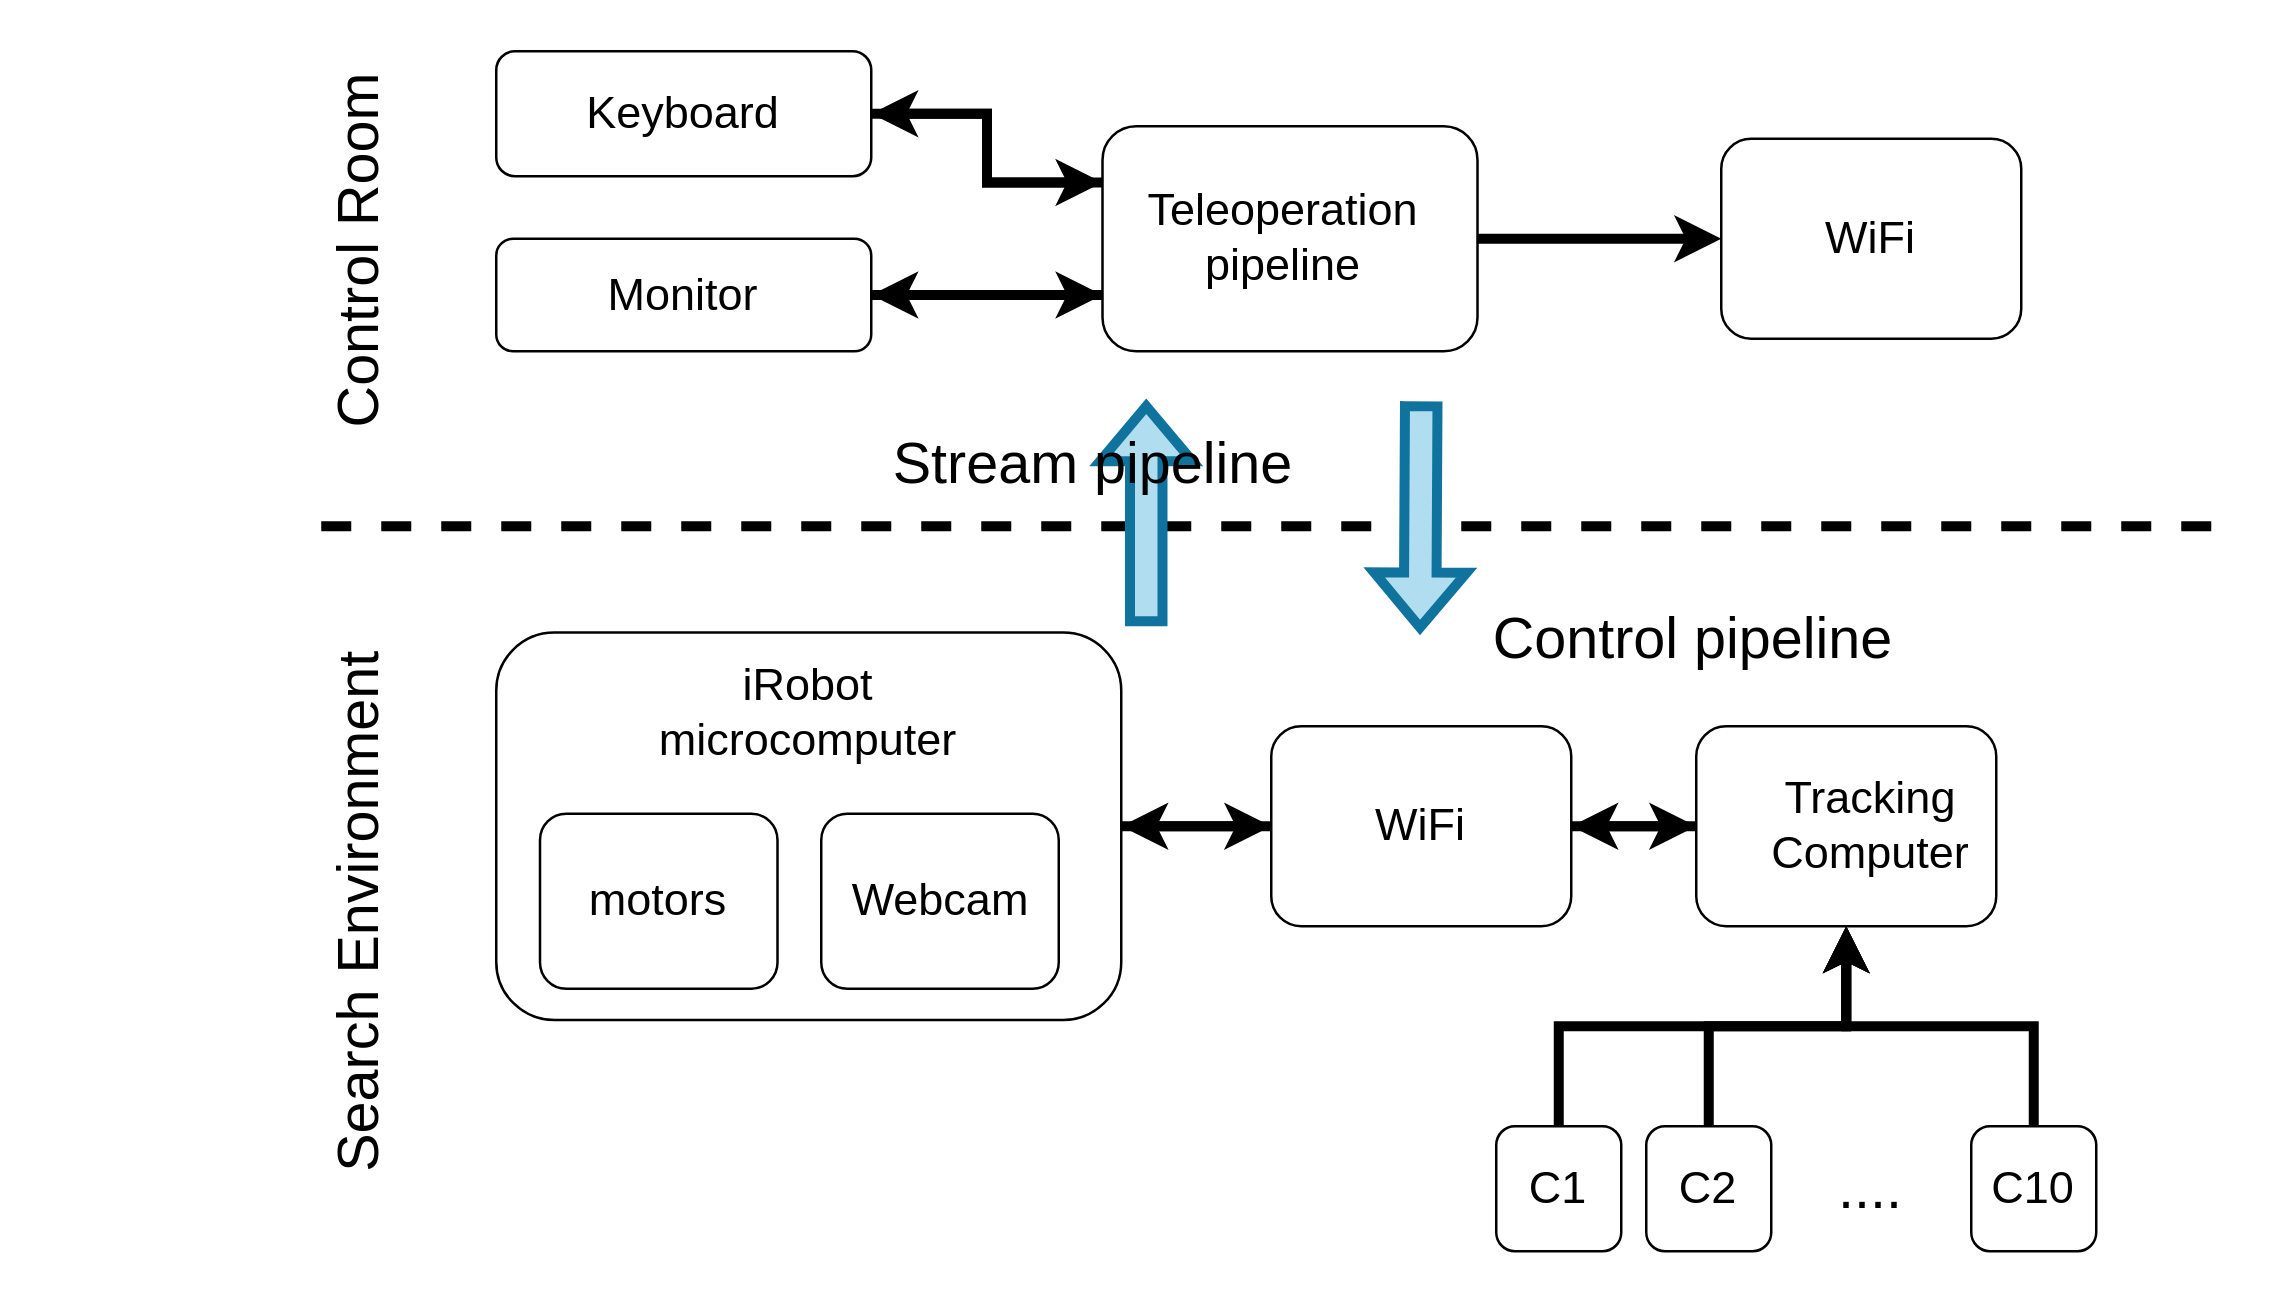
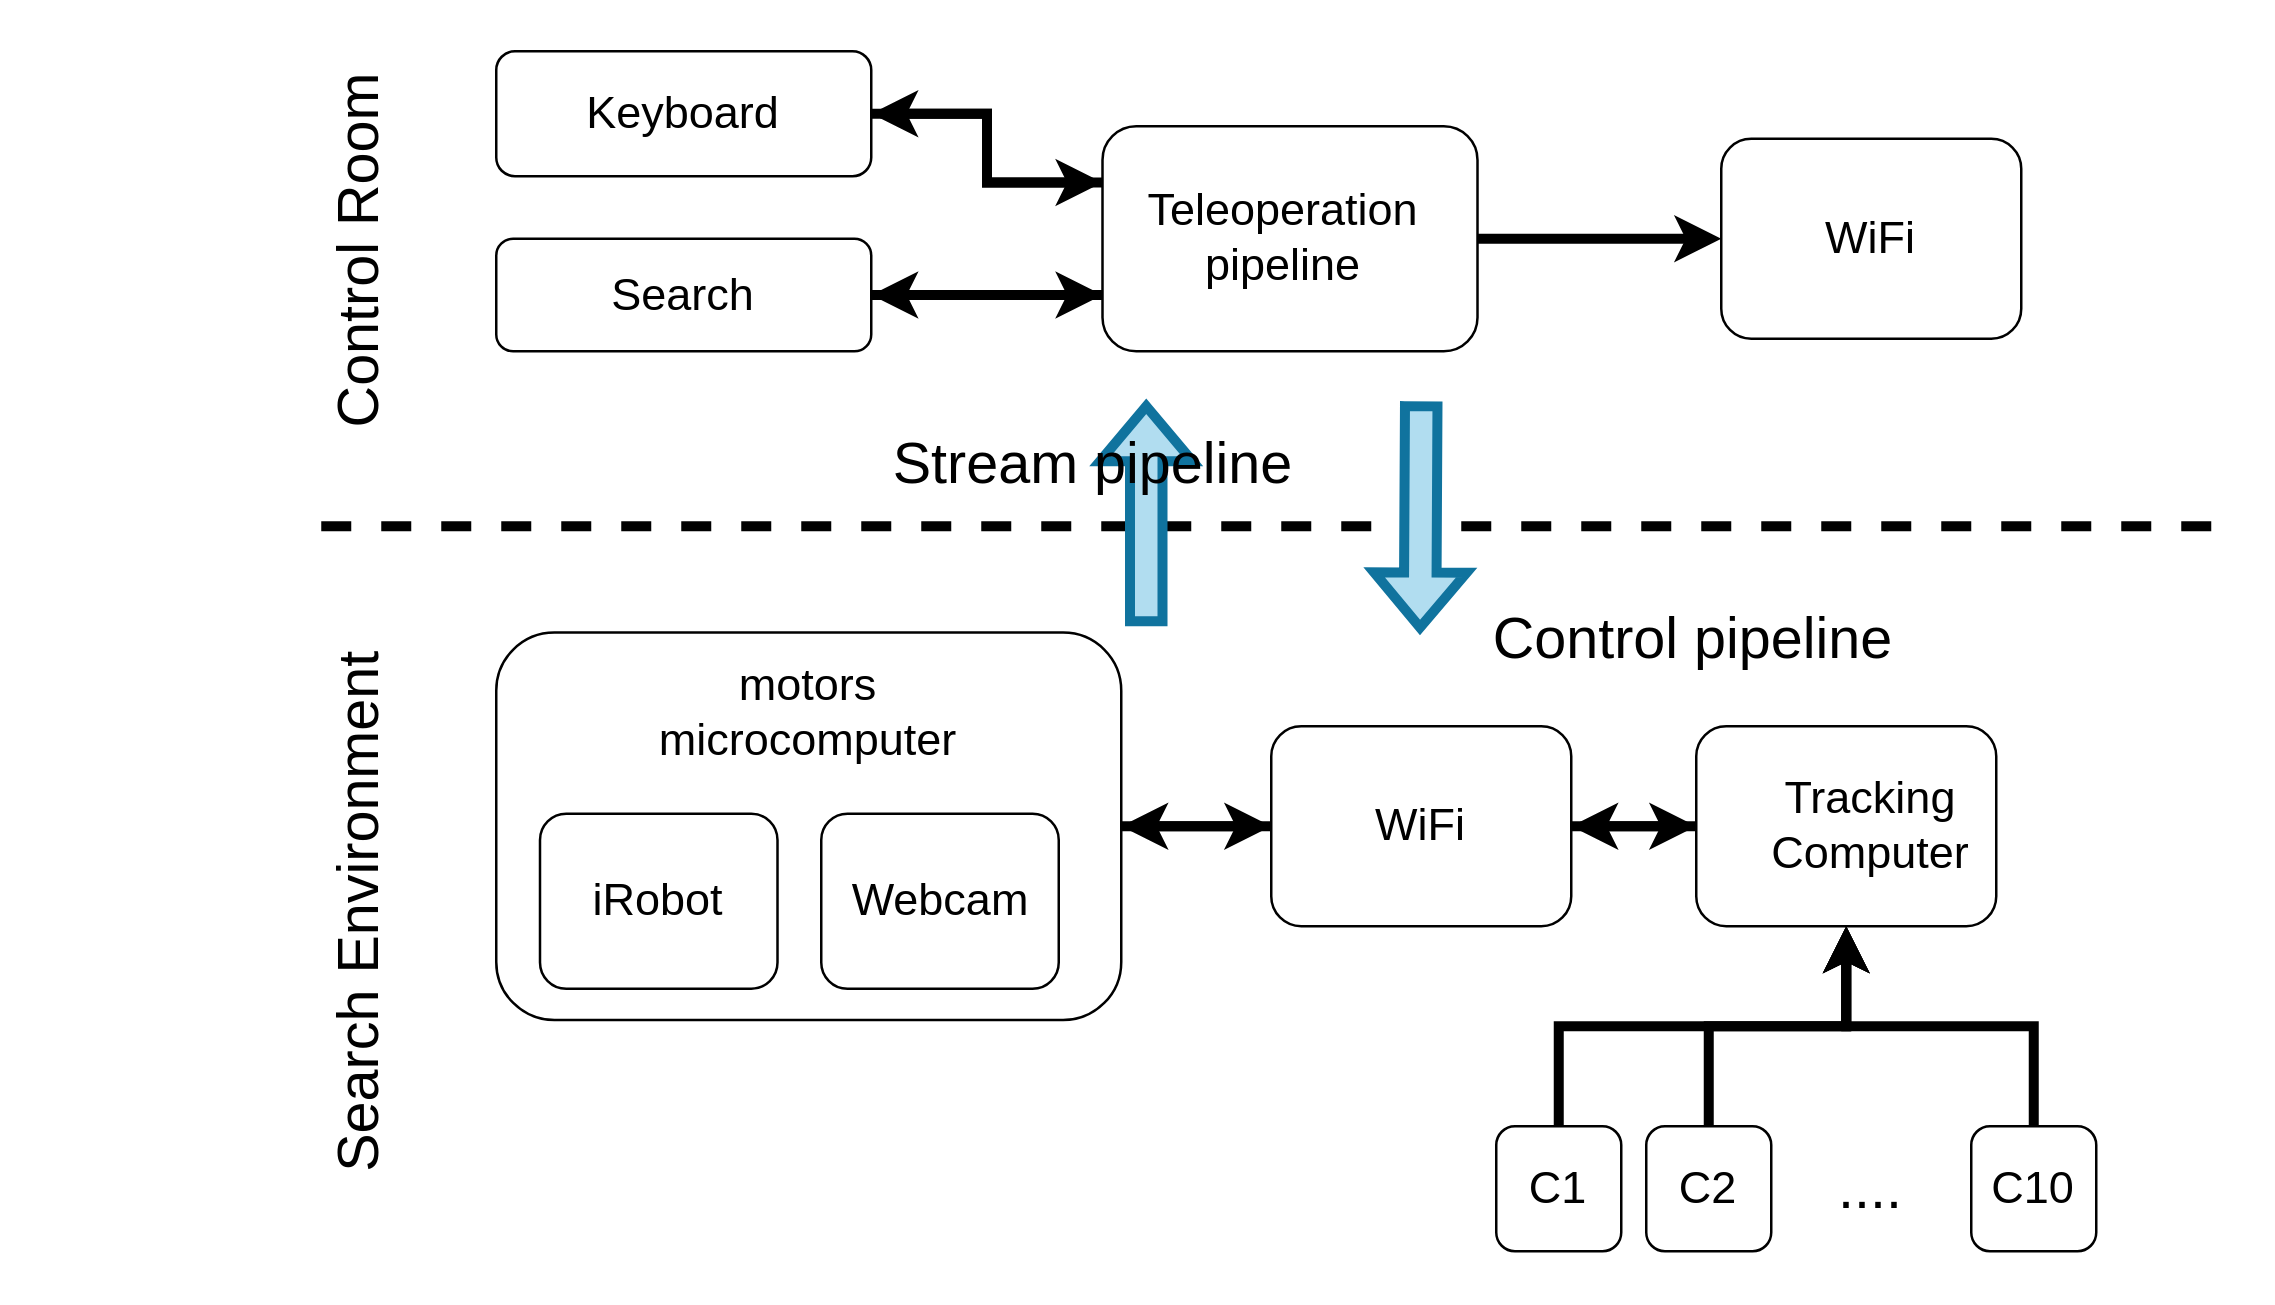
node "Monitor": label "Monitor" -> "Search"
node "iRobot microcomputer": label "iRobot microcomputer" -> "motors microcomputer"
node "motors": label "motors" -> "iRobot"
